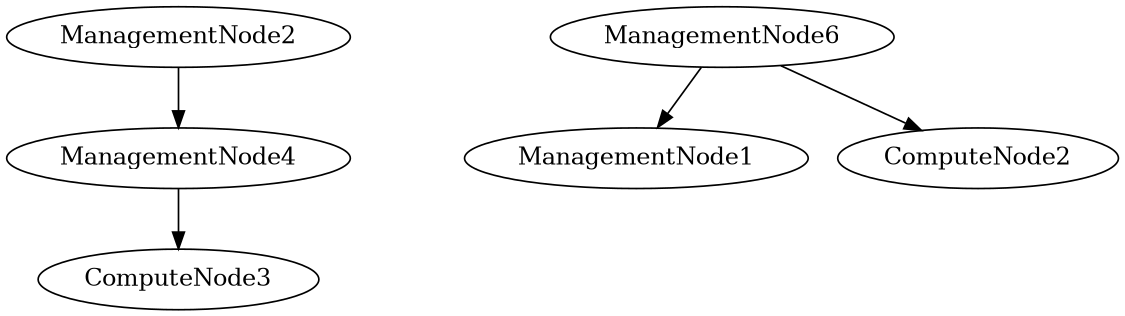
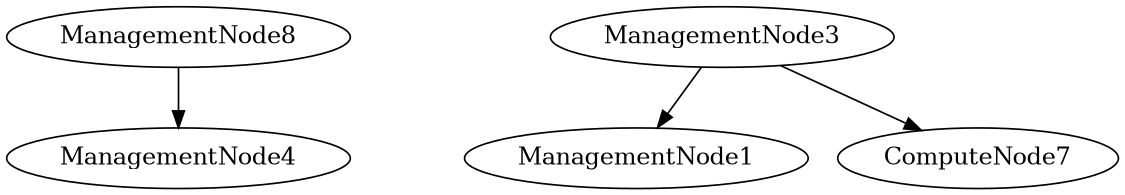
node "ManagementNode2": label "ManagementNode2" -> "ManagementNode8"
node "ManagementNode6": label "ManagementNode6" -> "ManagementNode3"
node "ComputeNode2": label "ComputeNode2" -> "ComputeNode7"
node "ComputeNode3": removed
